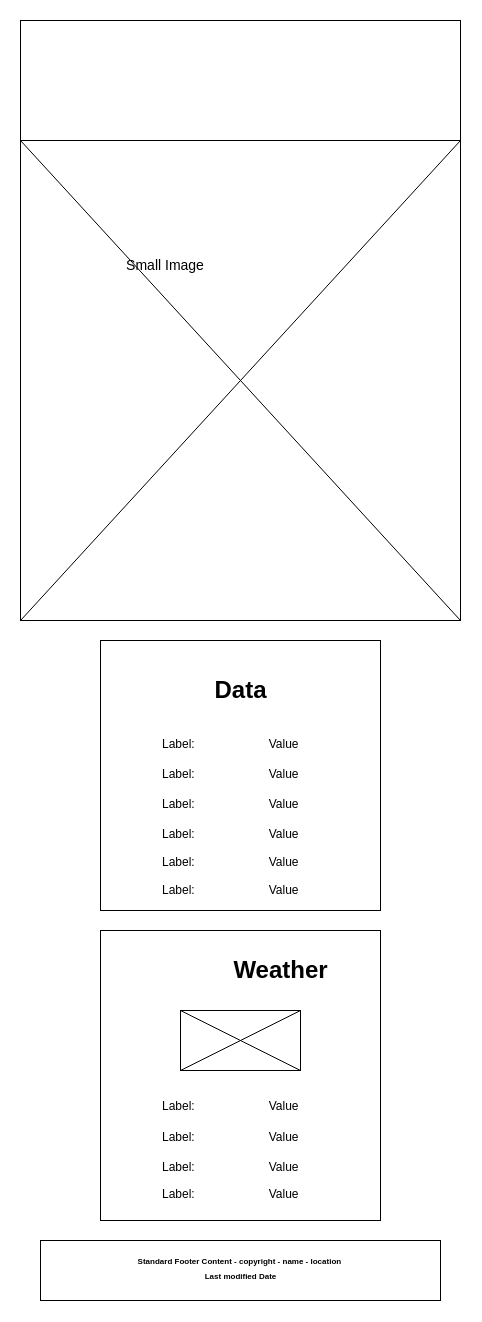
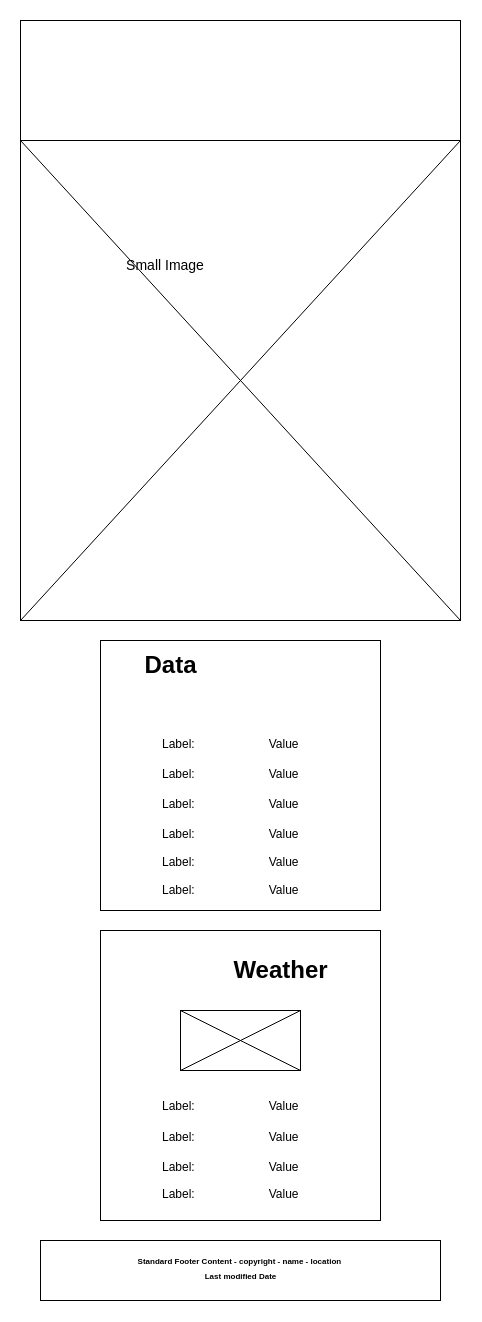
node "Data": moved (241, 691) -> (171, 666)
